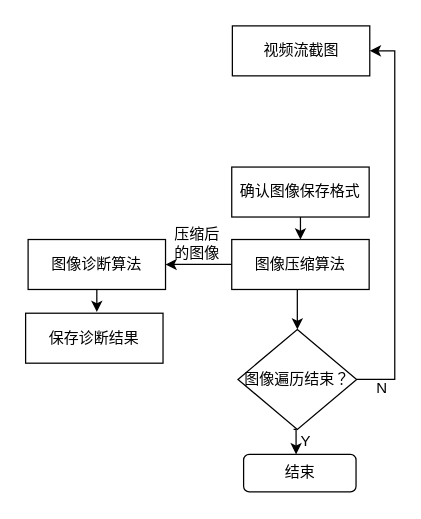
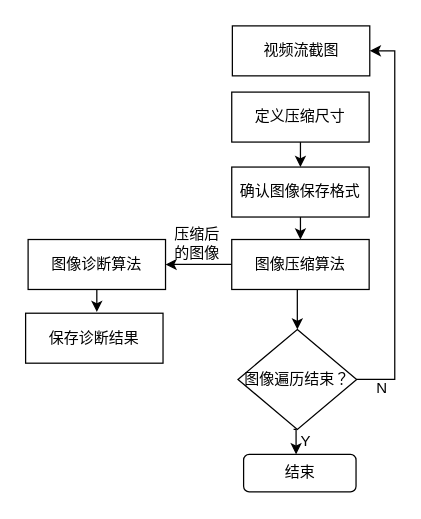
node "定义压缩尺寸": added
edge "定义压缩尺寸" -> "确认图像保存格式": added
